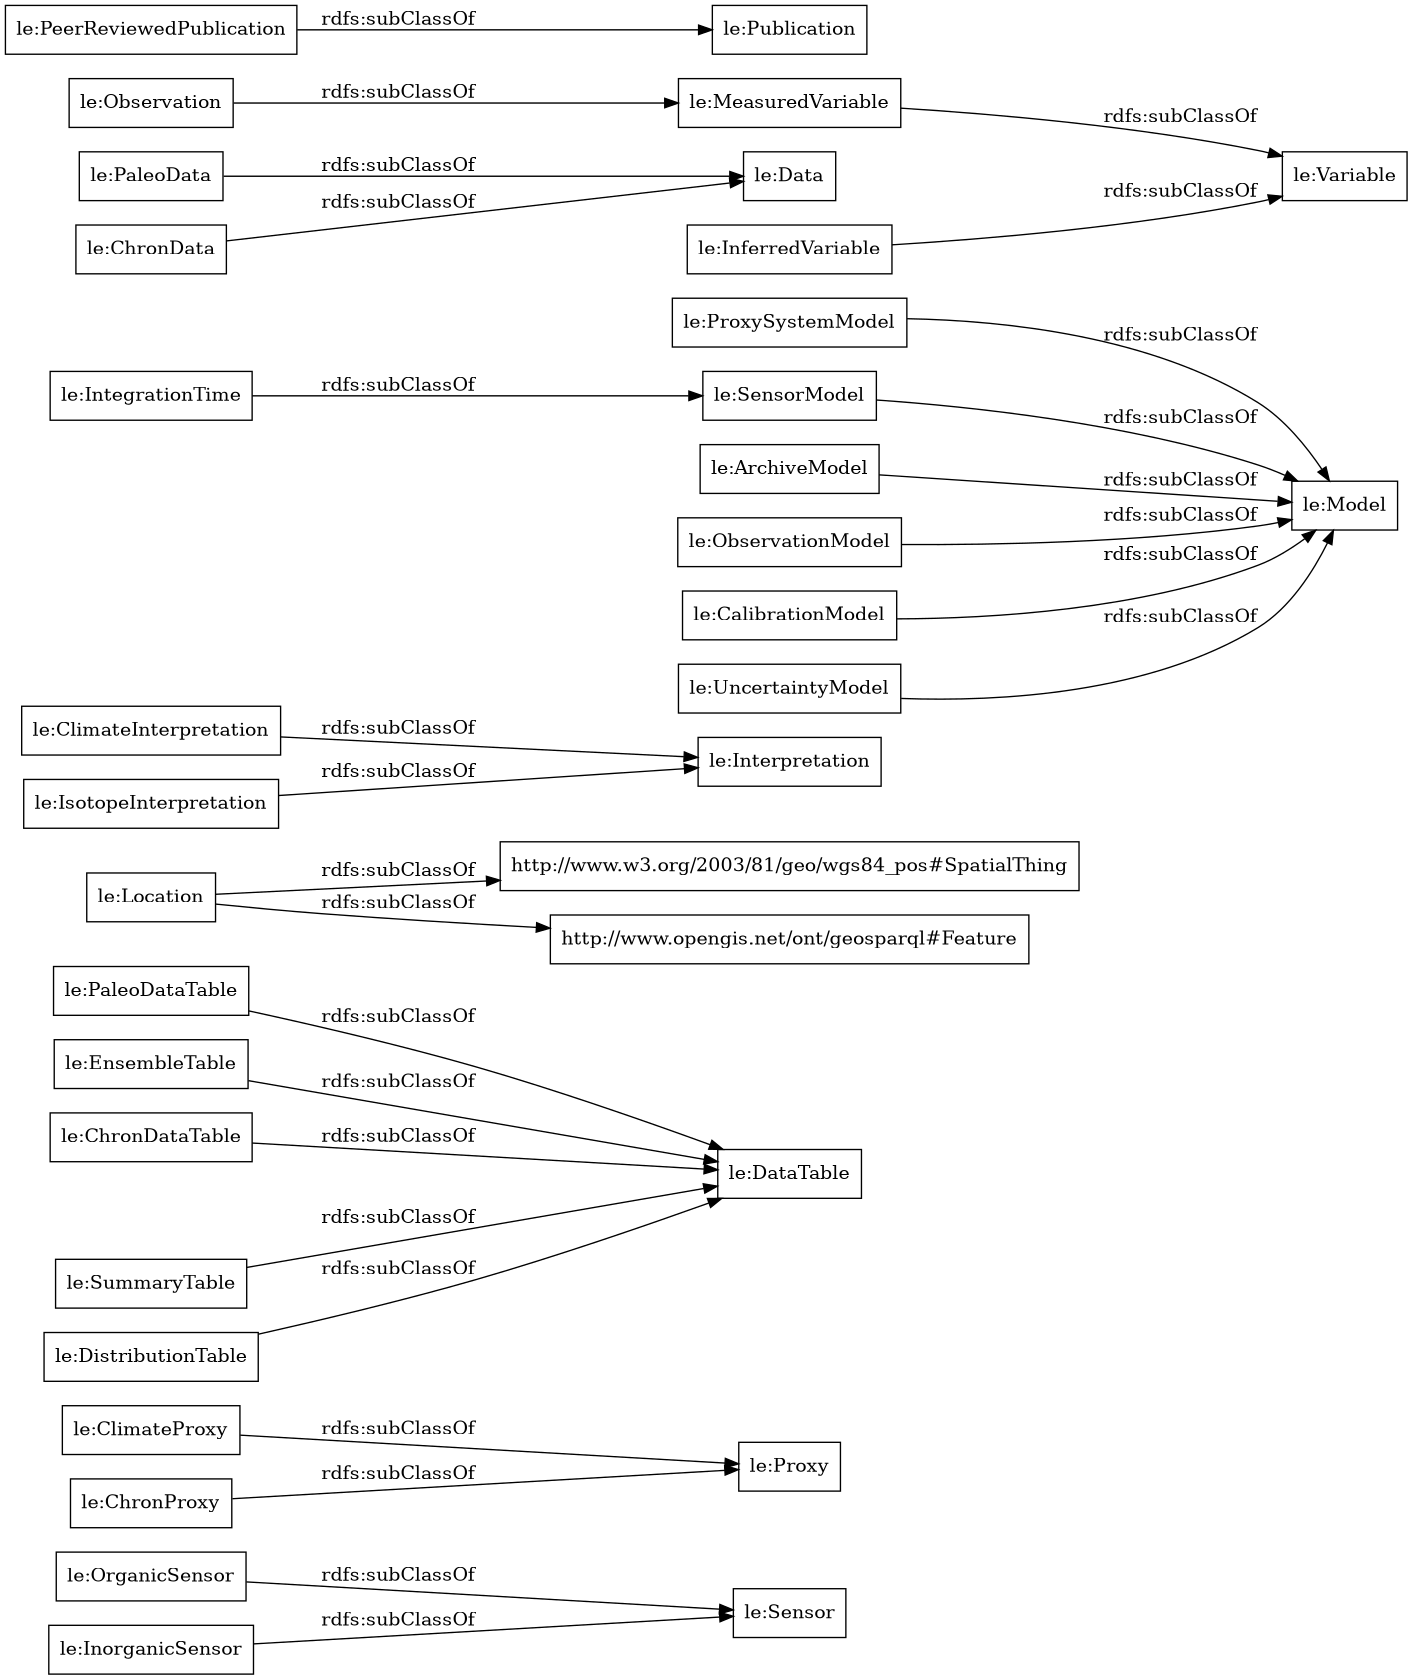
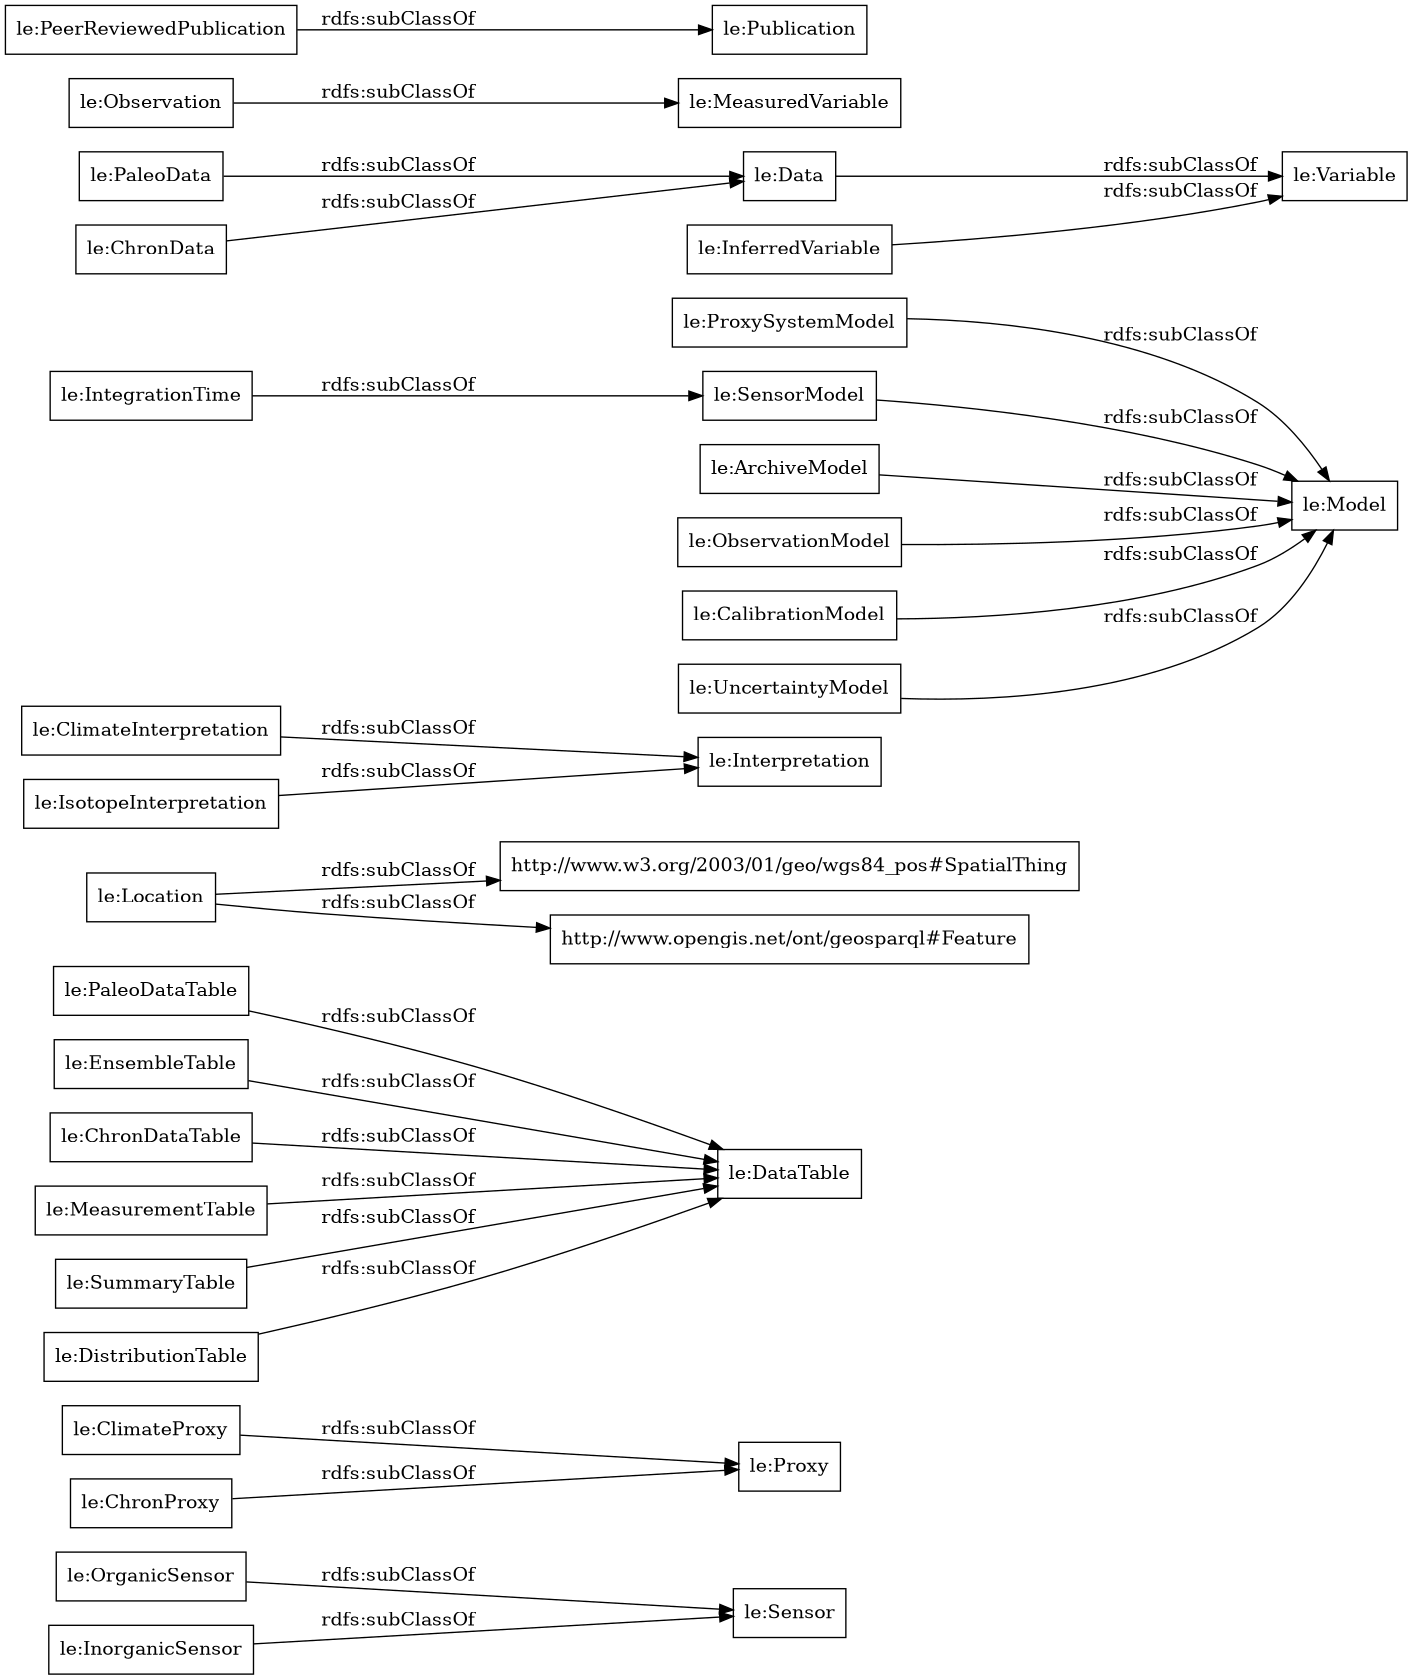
edge "le:MeasuredVariable" -> "le:Variable": now "le:Data" -> "le:Variable"
node "http://www.w3.org/2003/81/geo/wgs84_pos#SpatialThing": label "http://www.w3.org/2003/81/geo/wgs84_pos#SpatialThing" -> "http://www.w3.org/2003/01/geo/wgs84_pos#SpatialThing"
node "le:MeasurementTable": added
